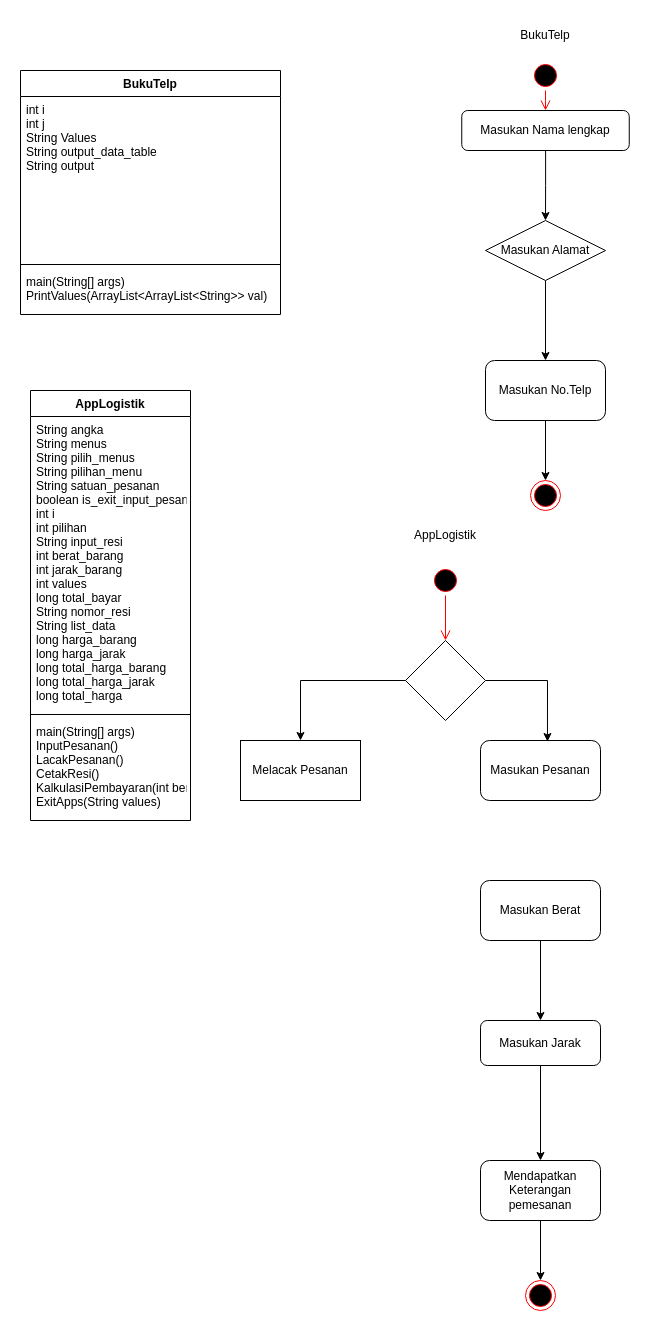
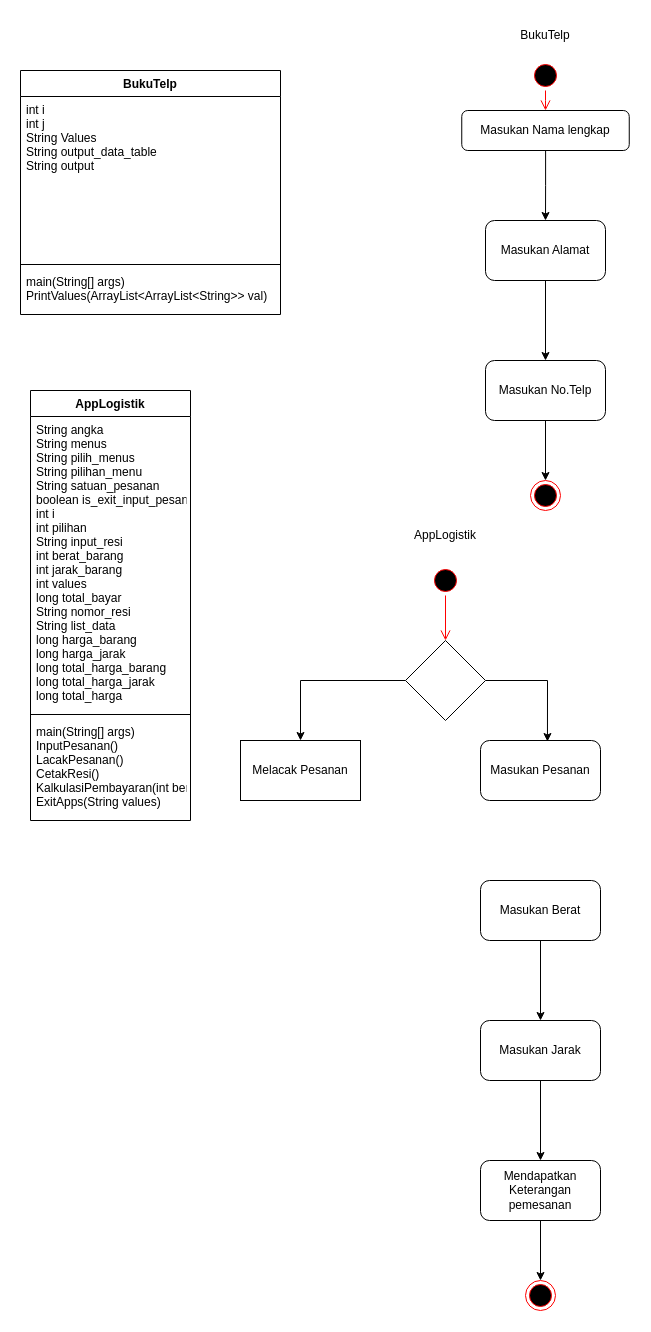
node "Masukan Alamat": shape diamond -> rounded rectangle
node "Masukan Jarak": size 120x45 -> 120x60
